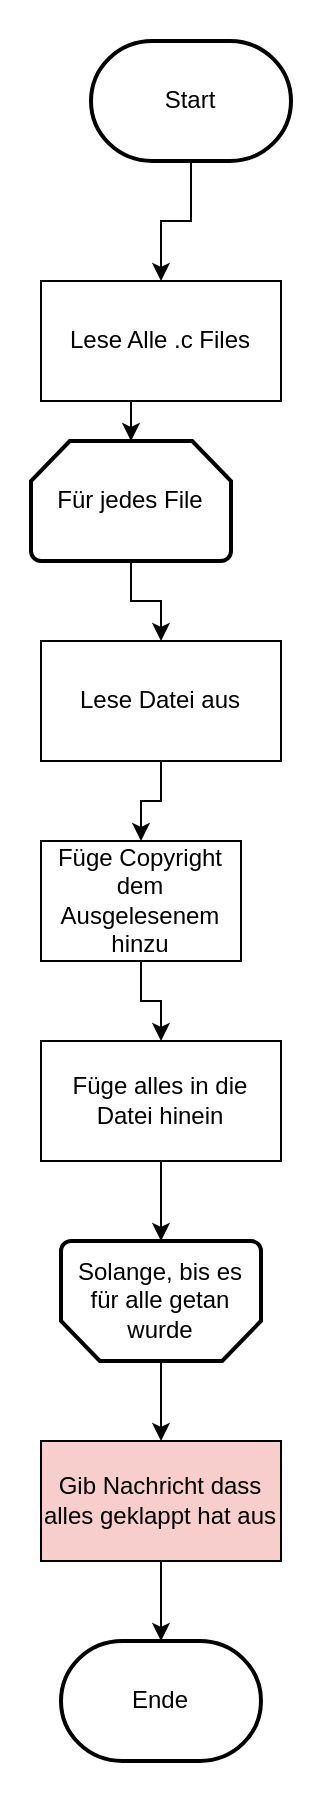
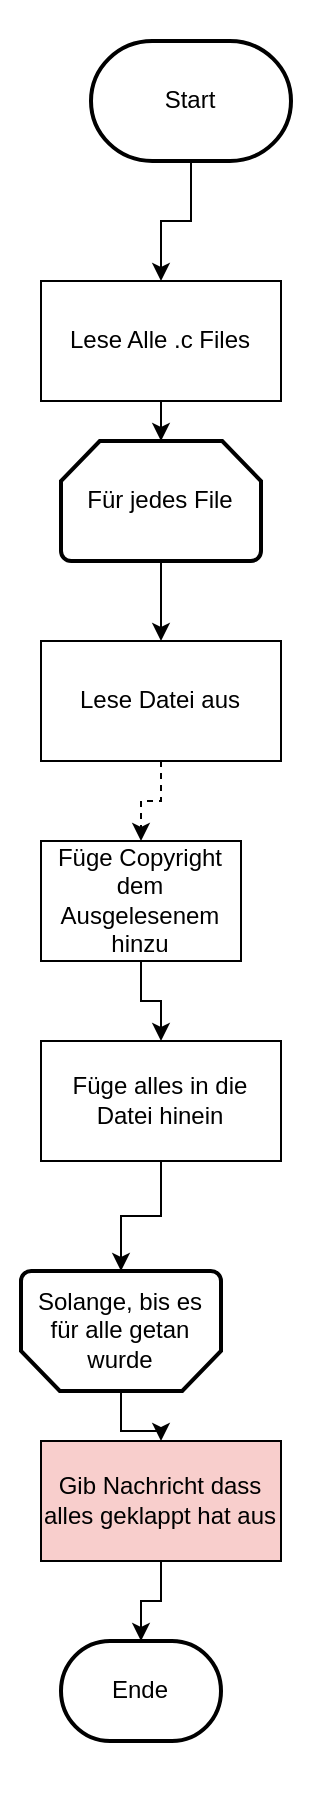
node "Für jedes File": moved (131, 501) -> (161, 501)
edge "Lese Datei aus" -> "Füge Copyright dem Ausgelesenem hinzu": style solid -> dashed
node "Solange, bis es für alle getan wurde": moved (161, 1301) -> (121, 1331)
node "Ende": size 200x120 -> 160x100
